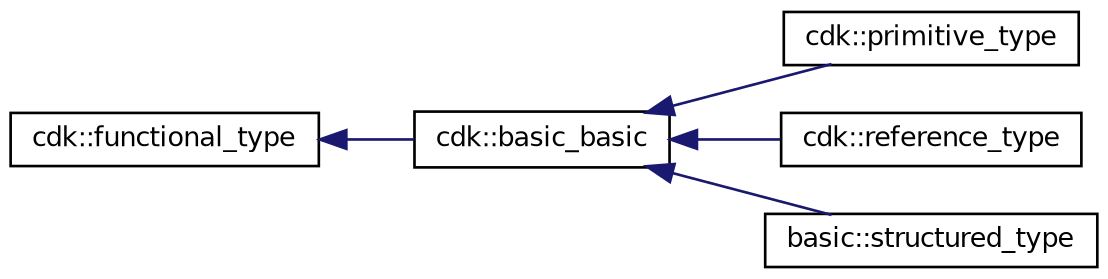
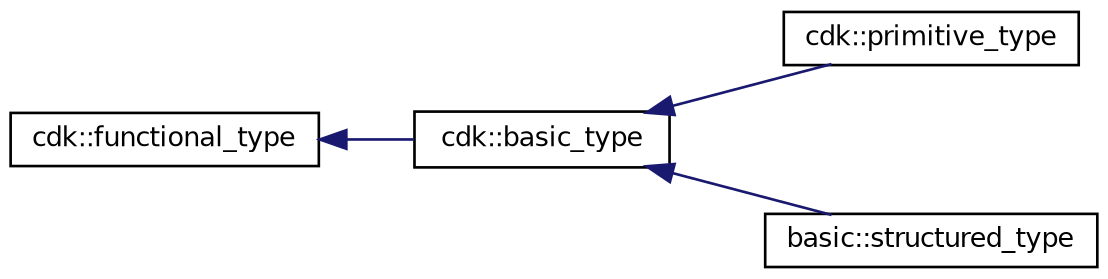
node "cdk::basic_basic": label "cdk::basic_basic" -> "cdk::basic_type"
node "cdk::reference_type": removed
